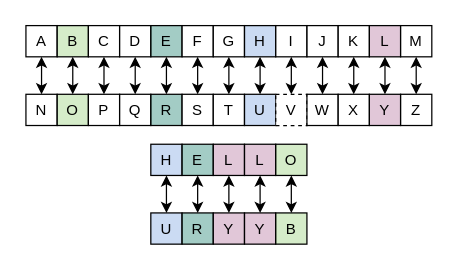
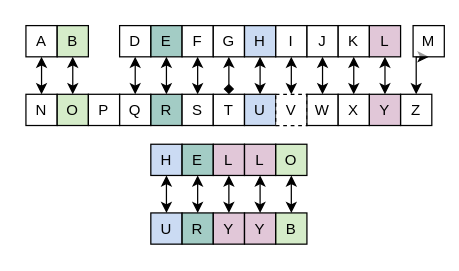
node "C": removed
node "M": moved (416, 41) -> (429, 41)
edge "C" -- "P": removed
edge "G" -- "T": arrowhead classic -> diamond
